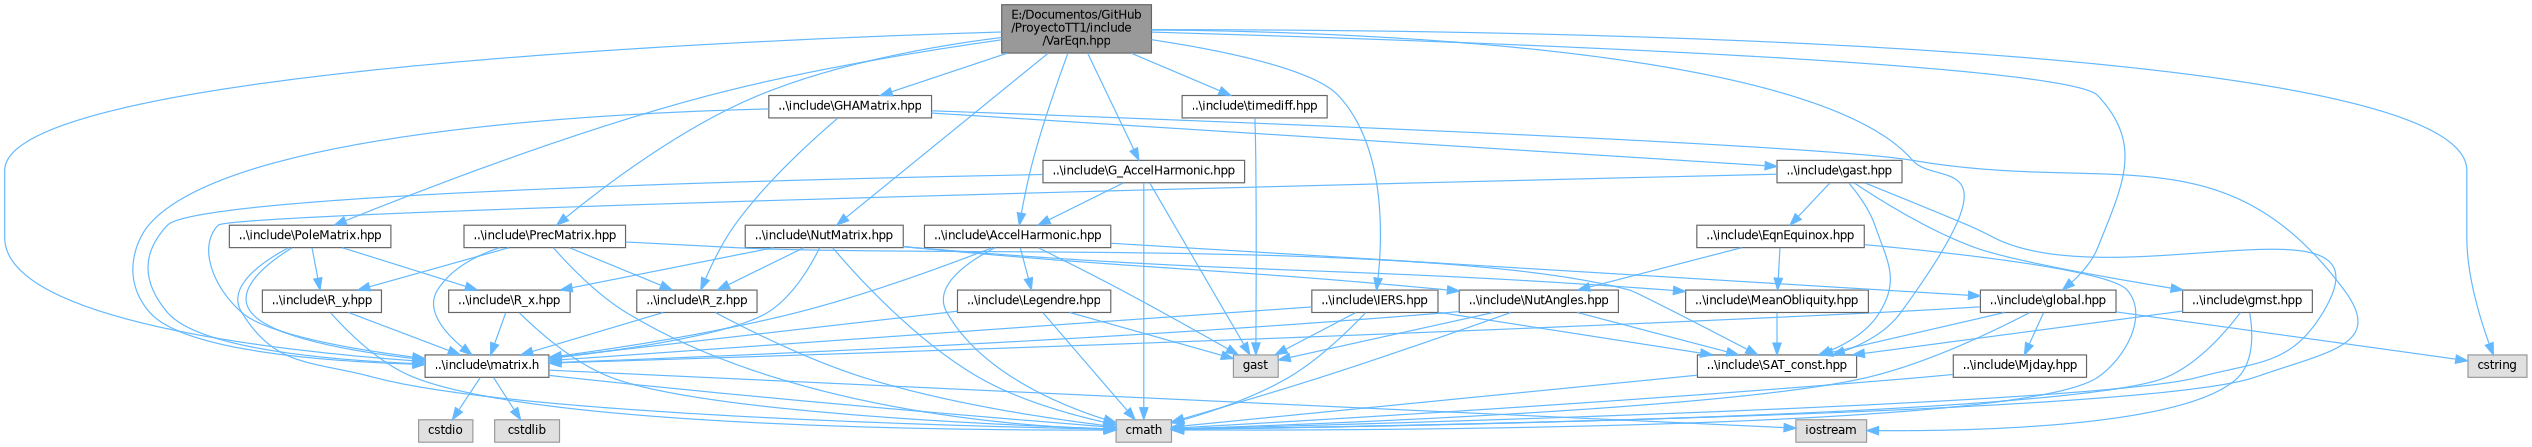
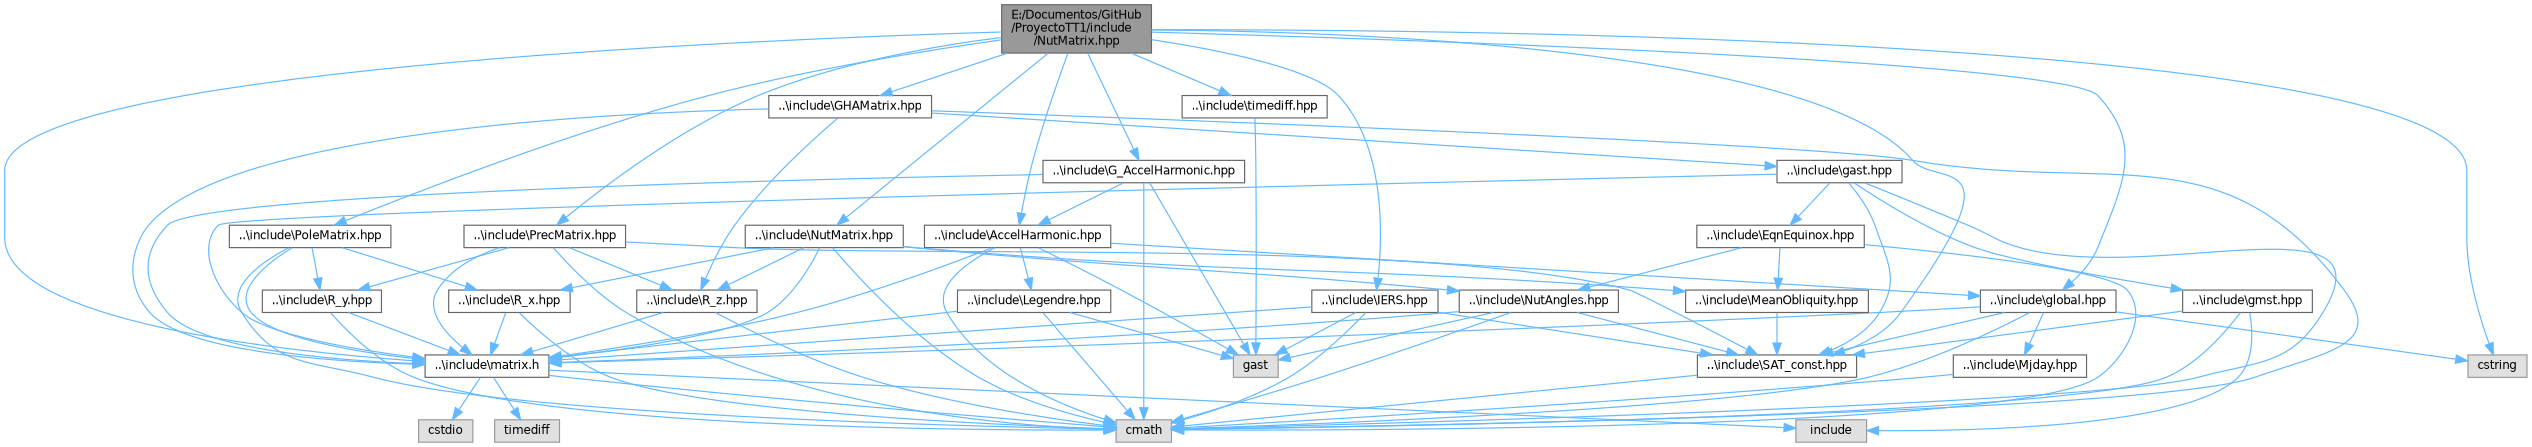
node "E:/Documentos/GitHub /ProyectoTT1/include /VarEqn.hpp": label "E:/Documentos/GitHub /ProyectoTT1/include /VarEqn.hpp" -> "E:/Documentos/GitHub /ProyectoTT1/include /NutMatrix.hpp"
node "cstdlib": label "cstdlib" -> "timediff"
node "iostream": label "iostream" -> "include"
